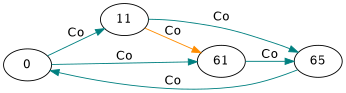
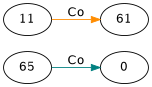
edge "11" -> "65": removed, label "Co"
edge "0" -> "11": removed, label "Co"
edge "61" -> "65": removed, label "Co"
edge "0" -> "61": removed, label "Co"
